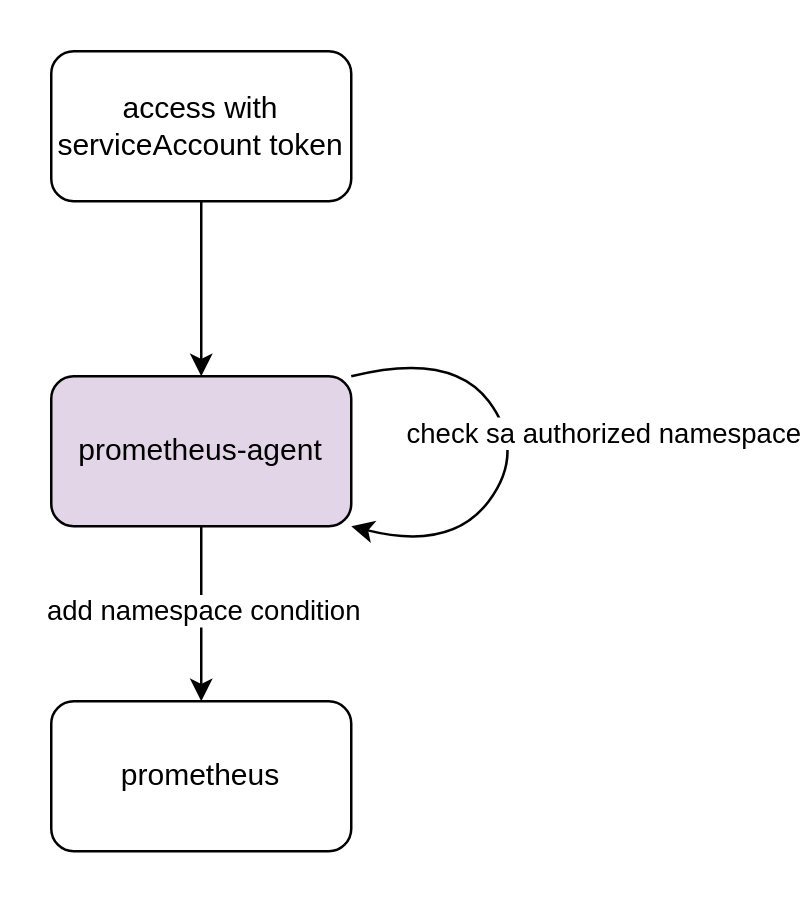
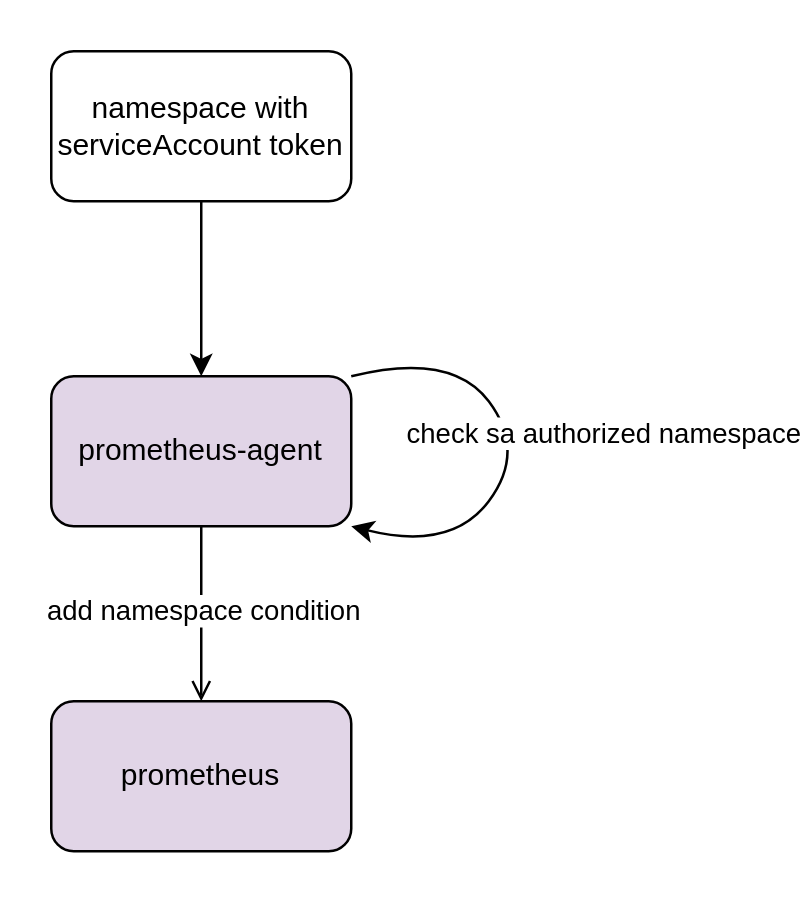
node "access with serviceAccount token": label "access with serviceAccount token" -> "namespace with serviceAccount token"
edge "prometheus-agent" -> "prometheus": arrowhead classic -> open
node "prometheus": fillcolor #ffffff -> #e1d5e7
